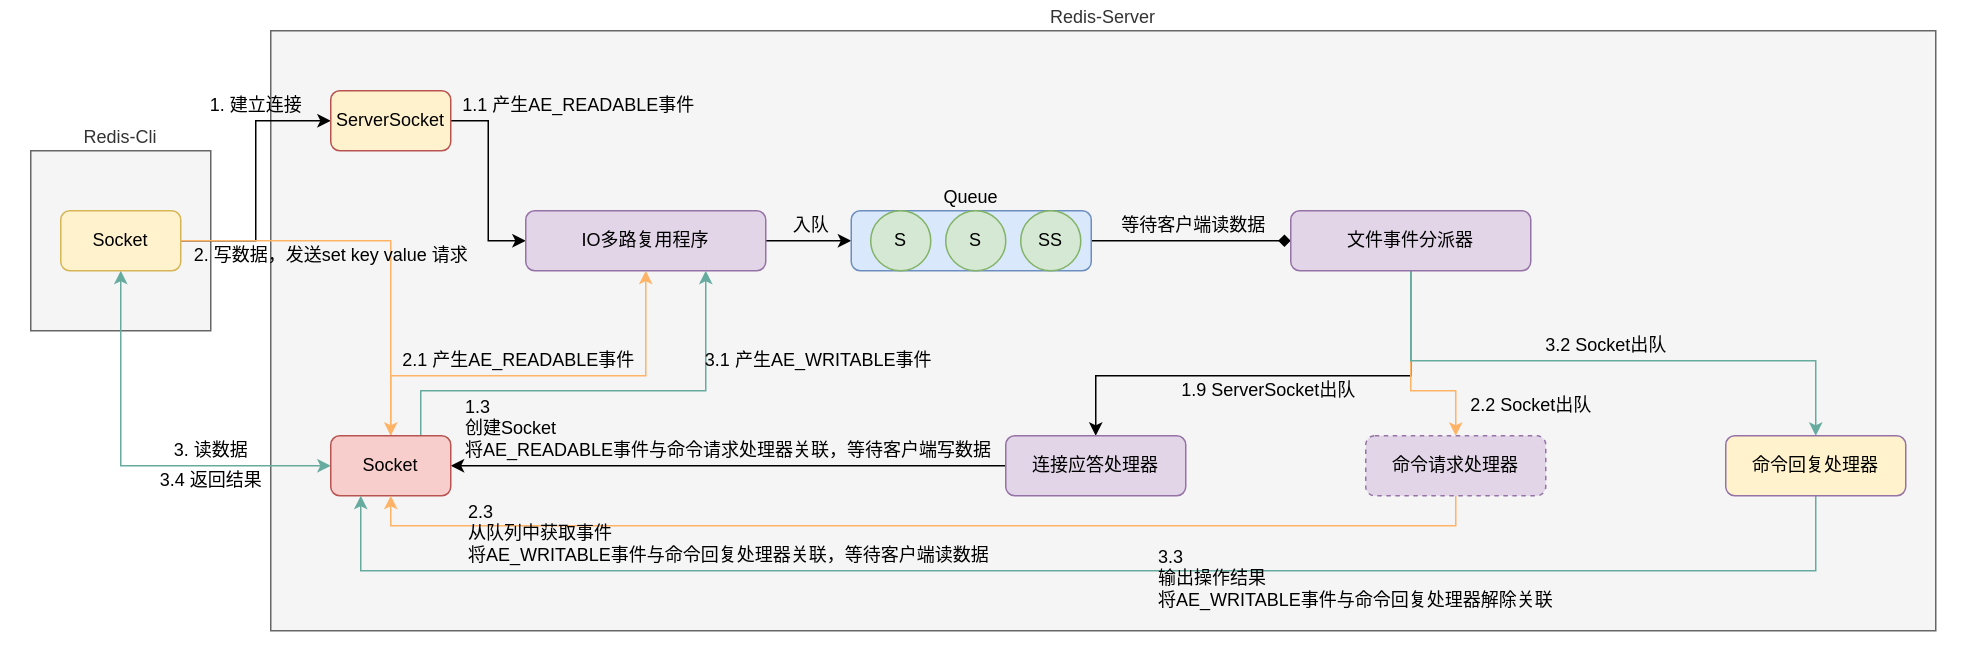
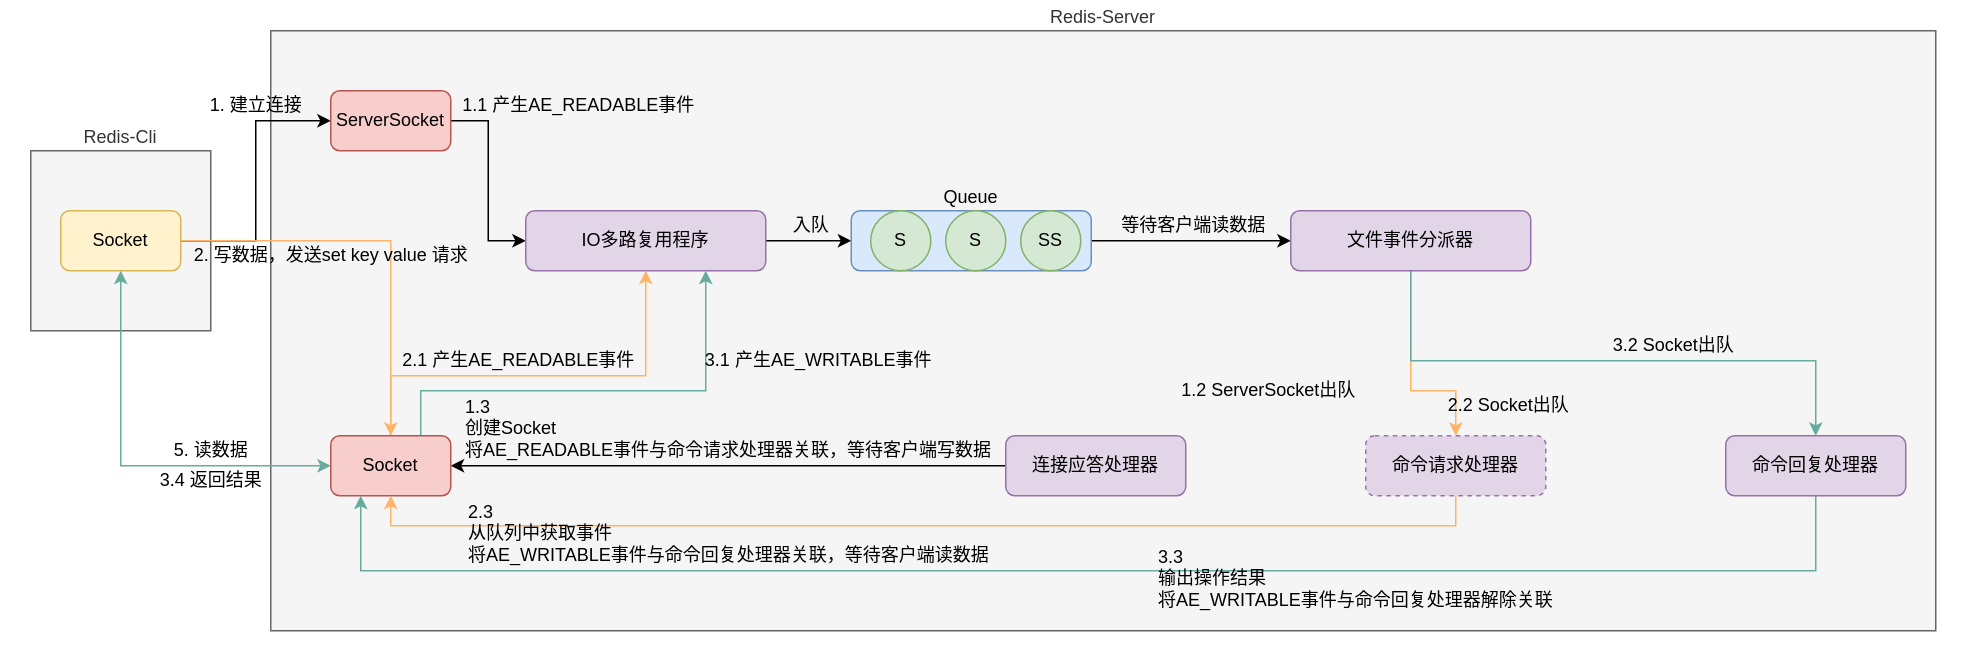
node "ServerSocket": fillcolor #fff2cc -> #f8cecc
edge "Queue" -> "文件事件分派器": arrowhead diamond -> classic
node "3.2 Socket出队": moved (1606, 346) -> (1673, 346)
edge "文件事件分派器" -> "连接应答处理器": removed
node "1.9 ServerSocket出队": label "1.9 ServerSocket出队" -> "1.2 ServerSocket出队"
node "2.2 Socket出队": moved (1531, 406) -> (1508, 406)
node "3. 读数据": label "3. 读数据" -> "5. 读数据"
node "命令回复处理器": fillcolor #fff2cc -> #e1d5e7
